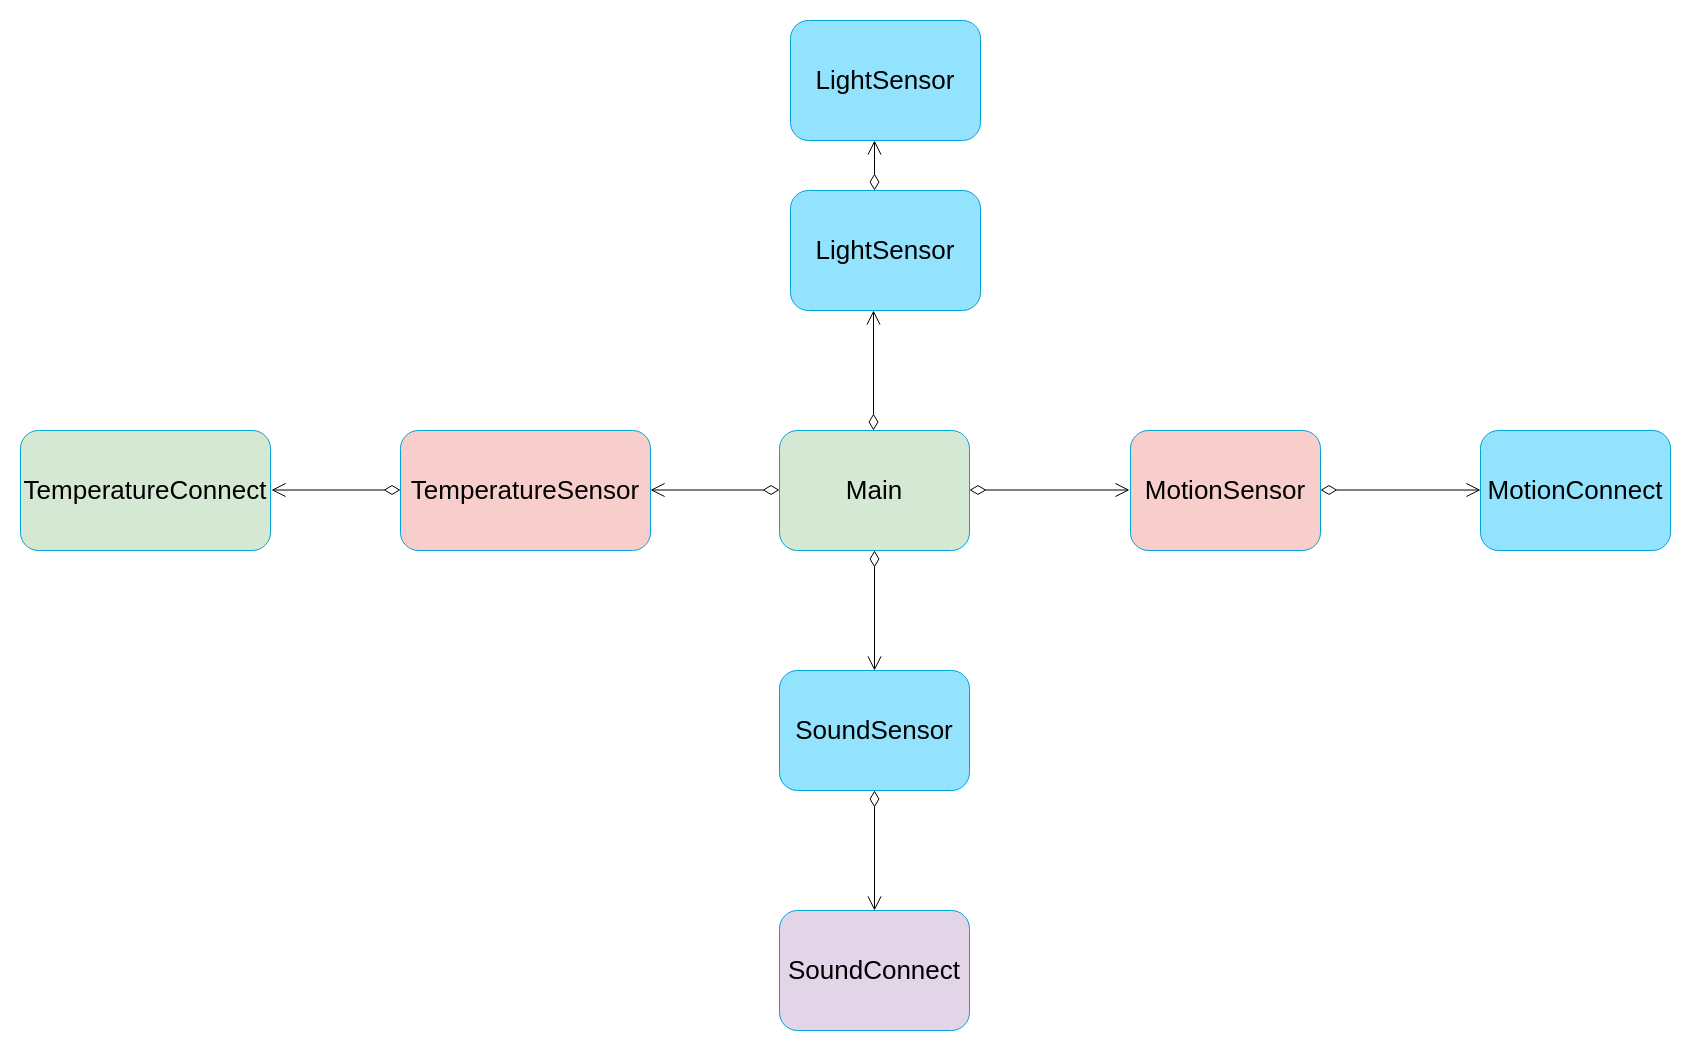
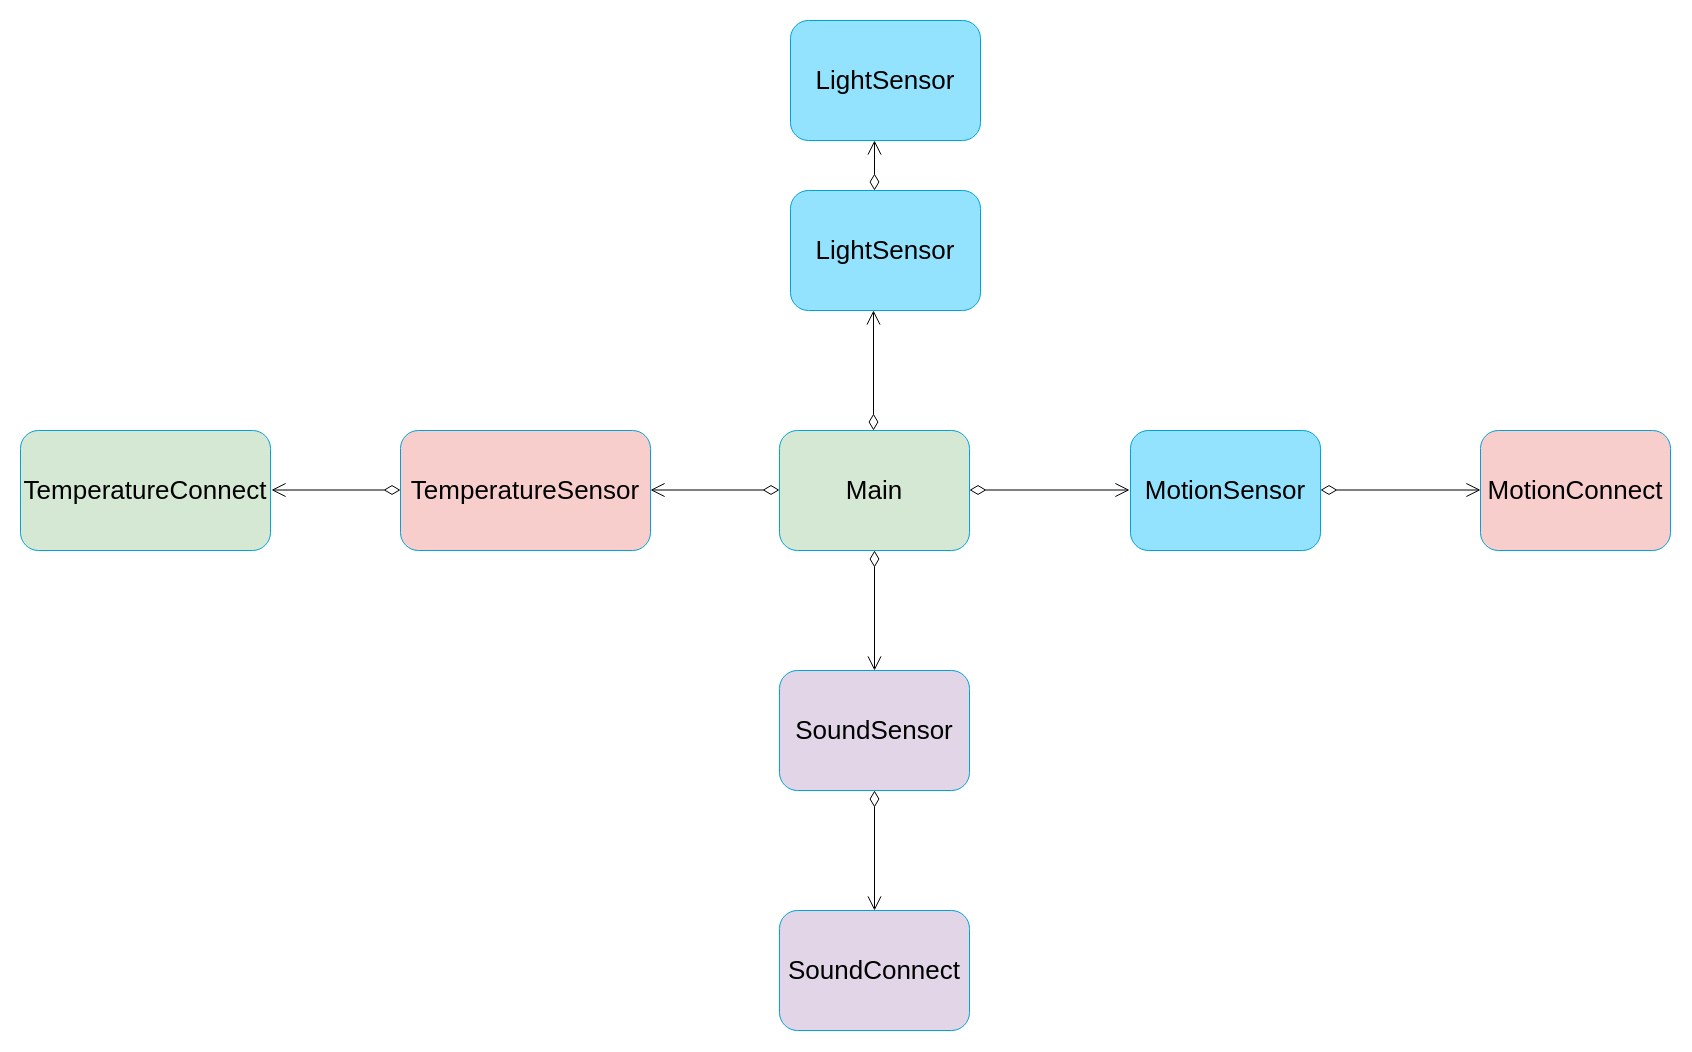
node "MotionSensor": fillcolor #f8cecc -> #94e3fe
node "MotionConnect": fillcolor #94e3fe -> #f8cecc
node "SoundSensor": fillcolor #94e3fe -> #e1d5e7
